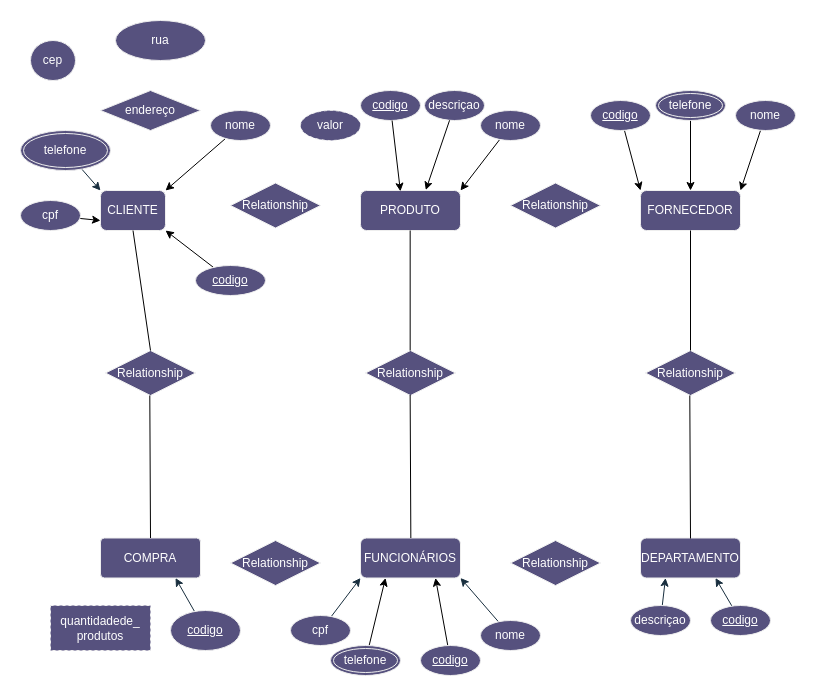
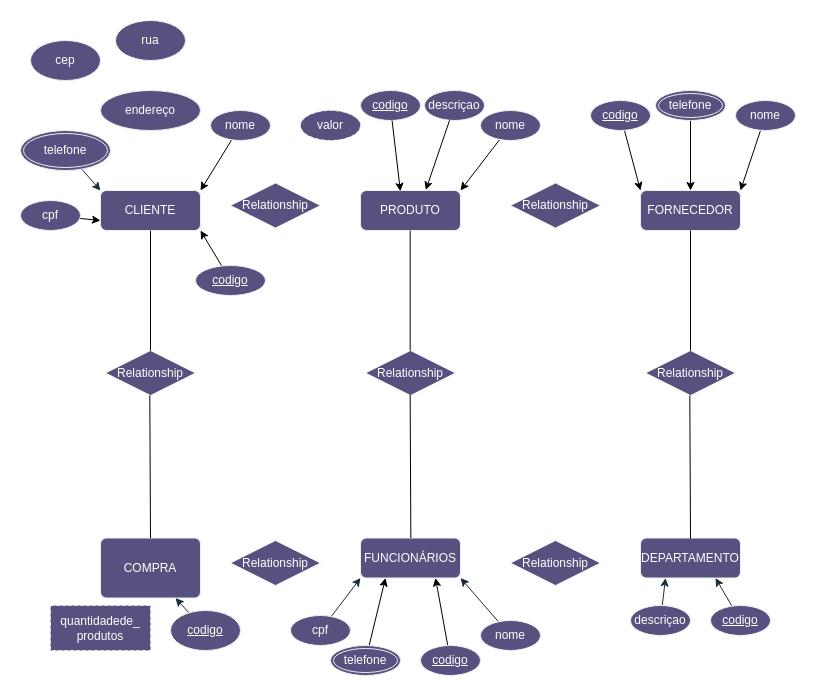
node "rua": size 90x40 -> 70x40
node "cep": size 45x40 -> 70x40
node "endereço": shape diamond -> ellipse
node "CLIENTE": size 65x40 -> 100x40
node "COMPRA": size 100x40 -> 100x60
